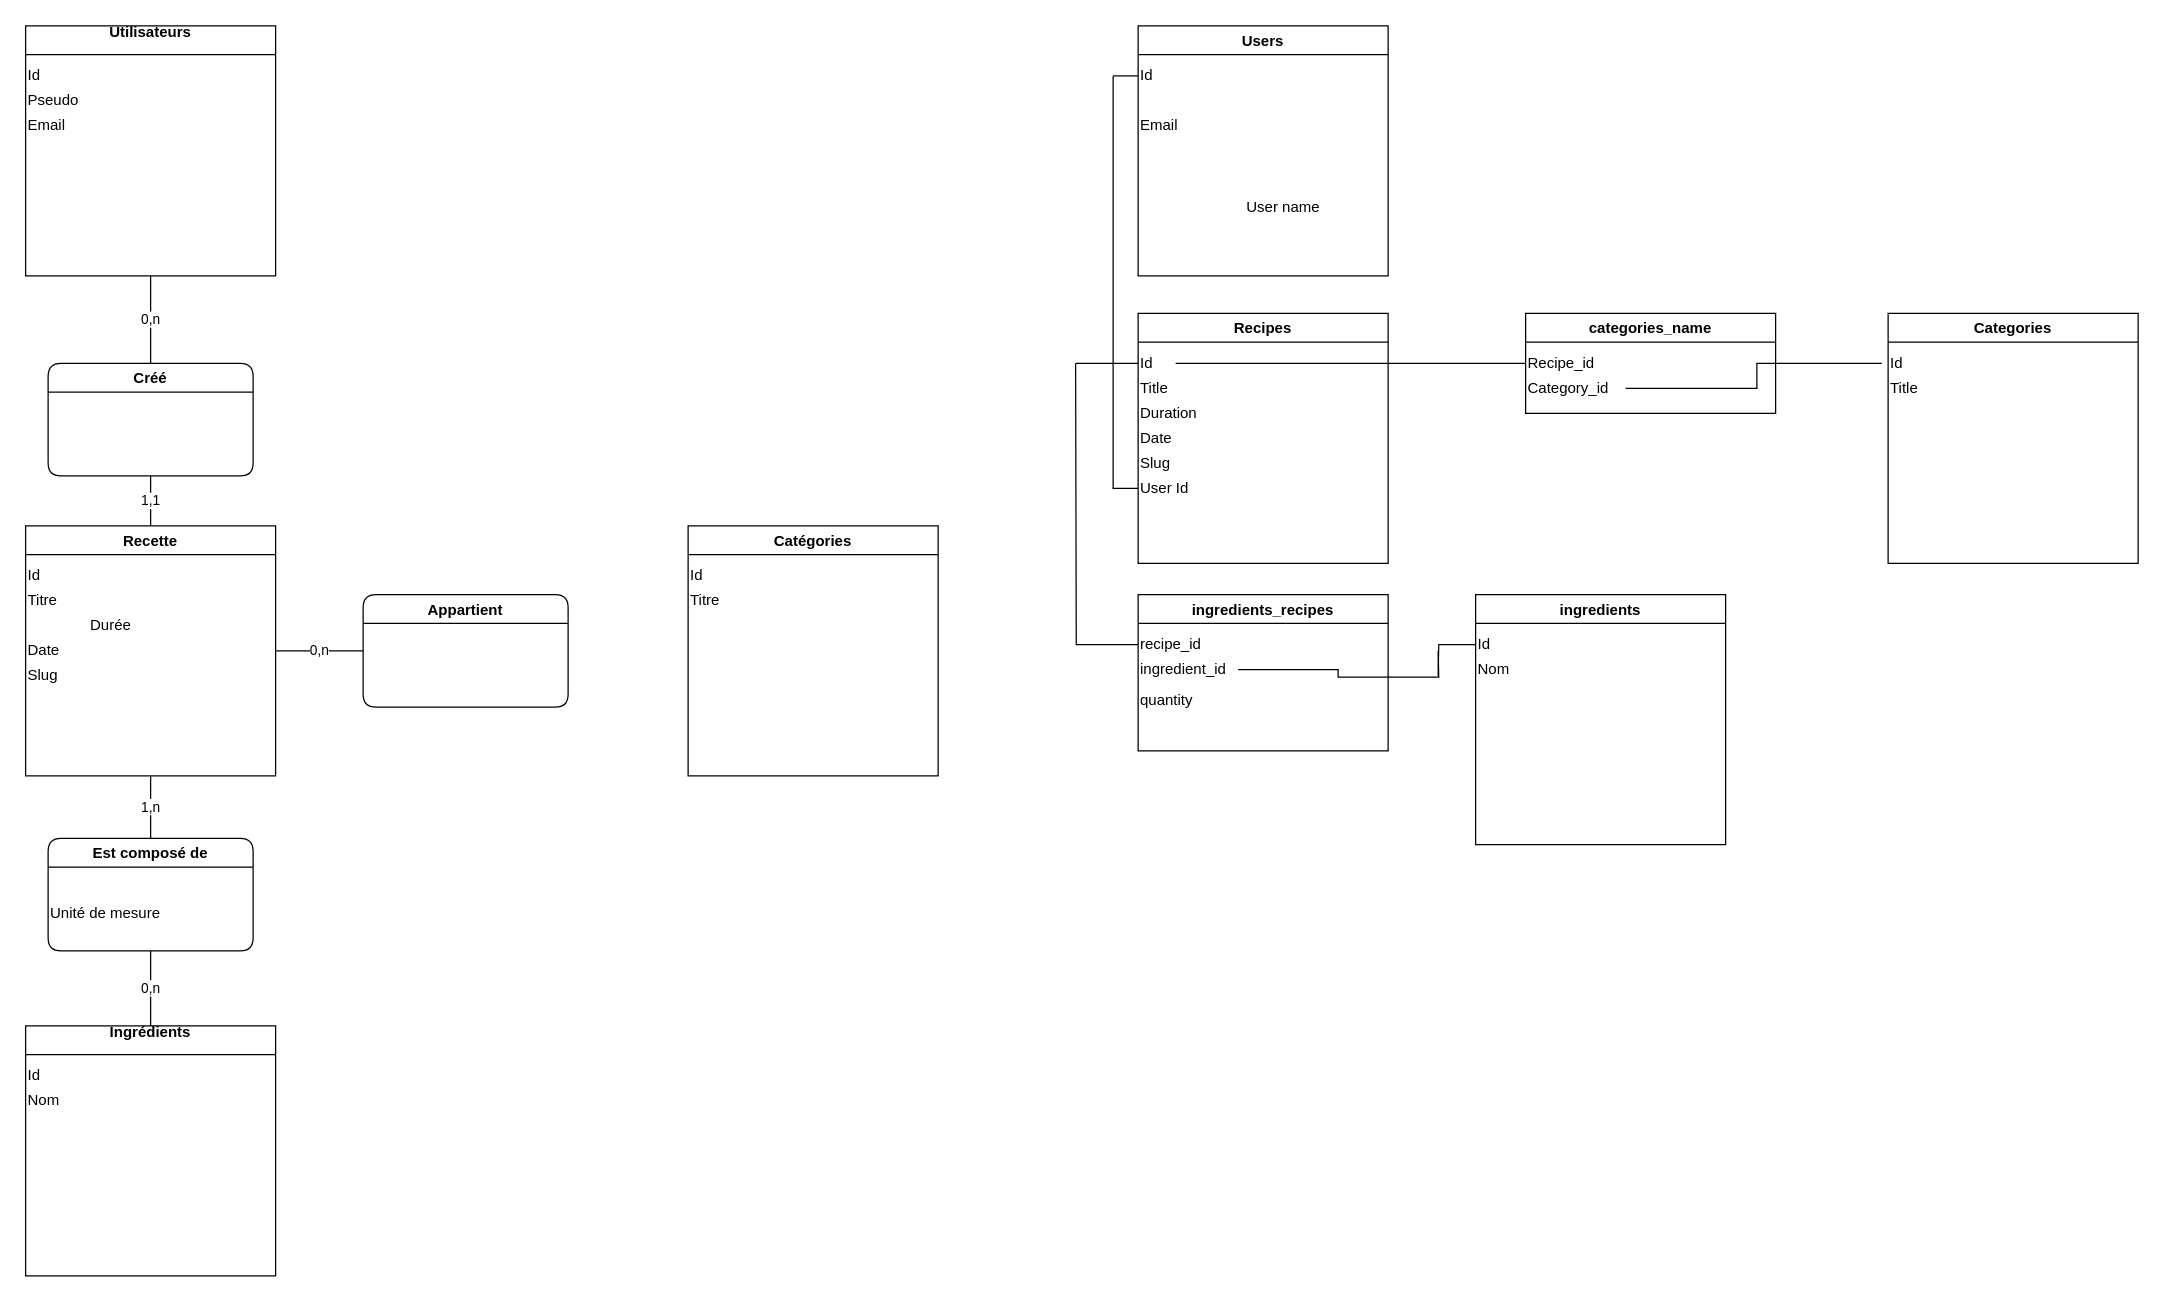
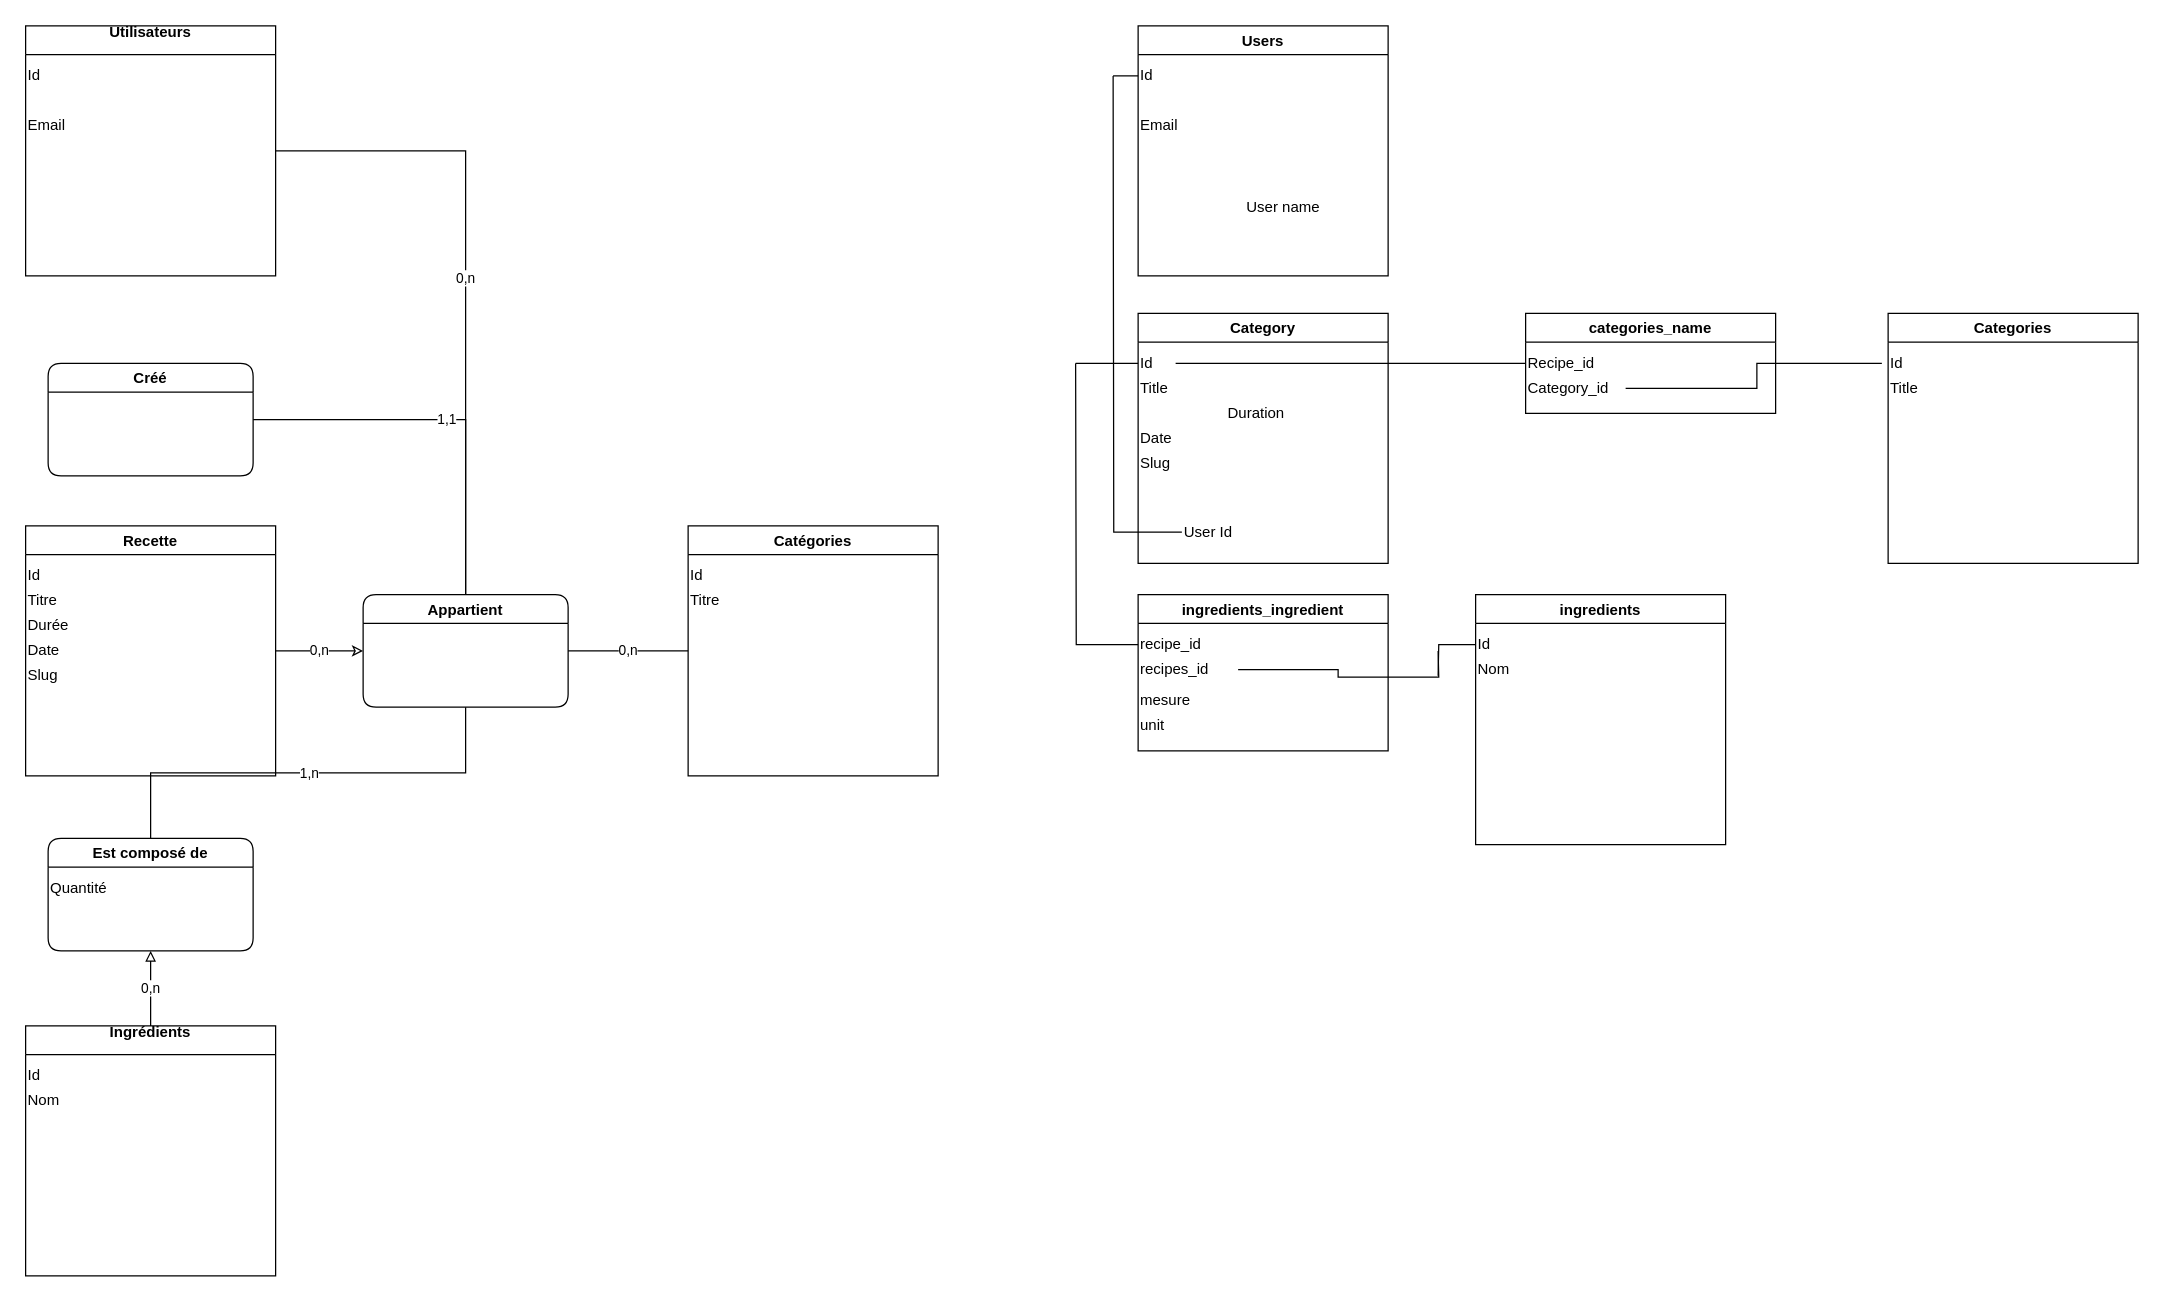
node "Pseudo": removed
edge "Utilisateurs" -- "Créé": now "Utilisateurs" -- "Appartient"
node "Recipes": label "Recipes" -> "Category"
node "Duration": moved (1176, 413) -> (1263, 413)
node "User Id": moved (1169, 488) -> (1213, 532)
edge "Créé" -- "Recette": now "Créé" -- "Appartient"
node "ingredients_recipes": label "ingredients_recipes" -> "ingredients_ingredient"
node "Durée": moved (119, 626) -> (57, 626)
edge "Recette" -- "Appartient": arrowhead none -> classic
edge "Appartient" -- "Catégories": added, label "0,n"
node "ingredient_id": label "ingredient_id" -> "recipes_id"
node "quantity": label "quantity" -> "mesure"
node "unit": added
edge "Recette" -- "Est composé de": now "Appartient" -- "Est composé de"
node "Quantité": added
node "Unité de mesure": removed
edge "Est composé de" -- "Ingrédients": arrowhead none -> block
